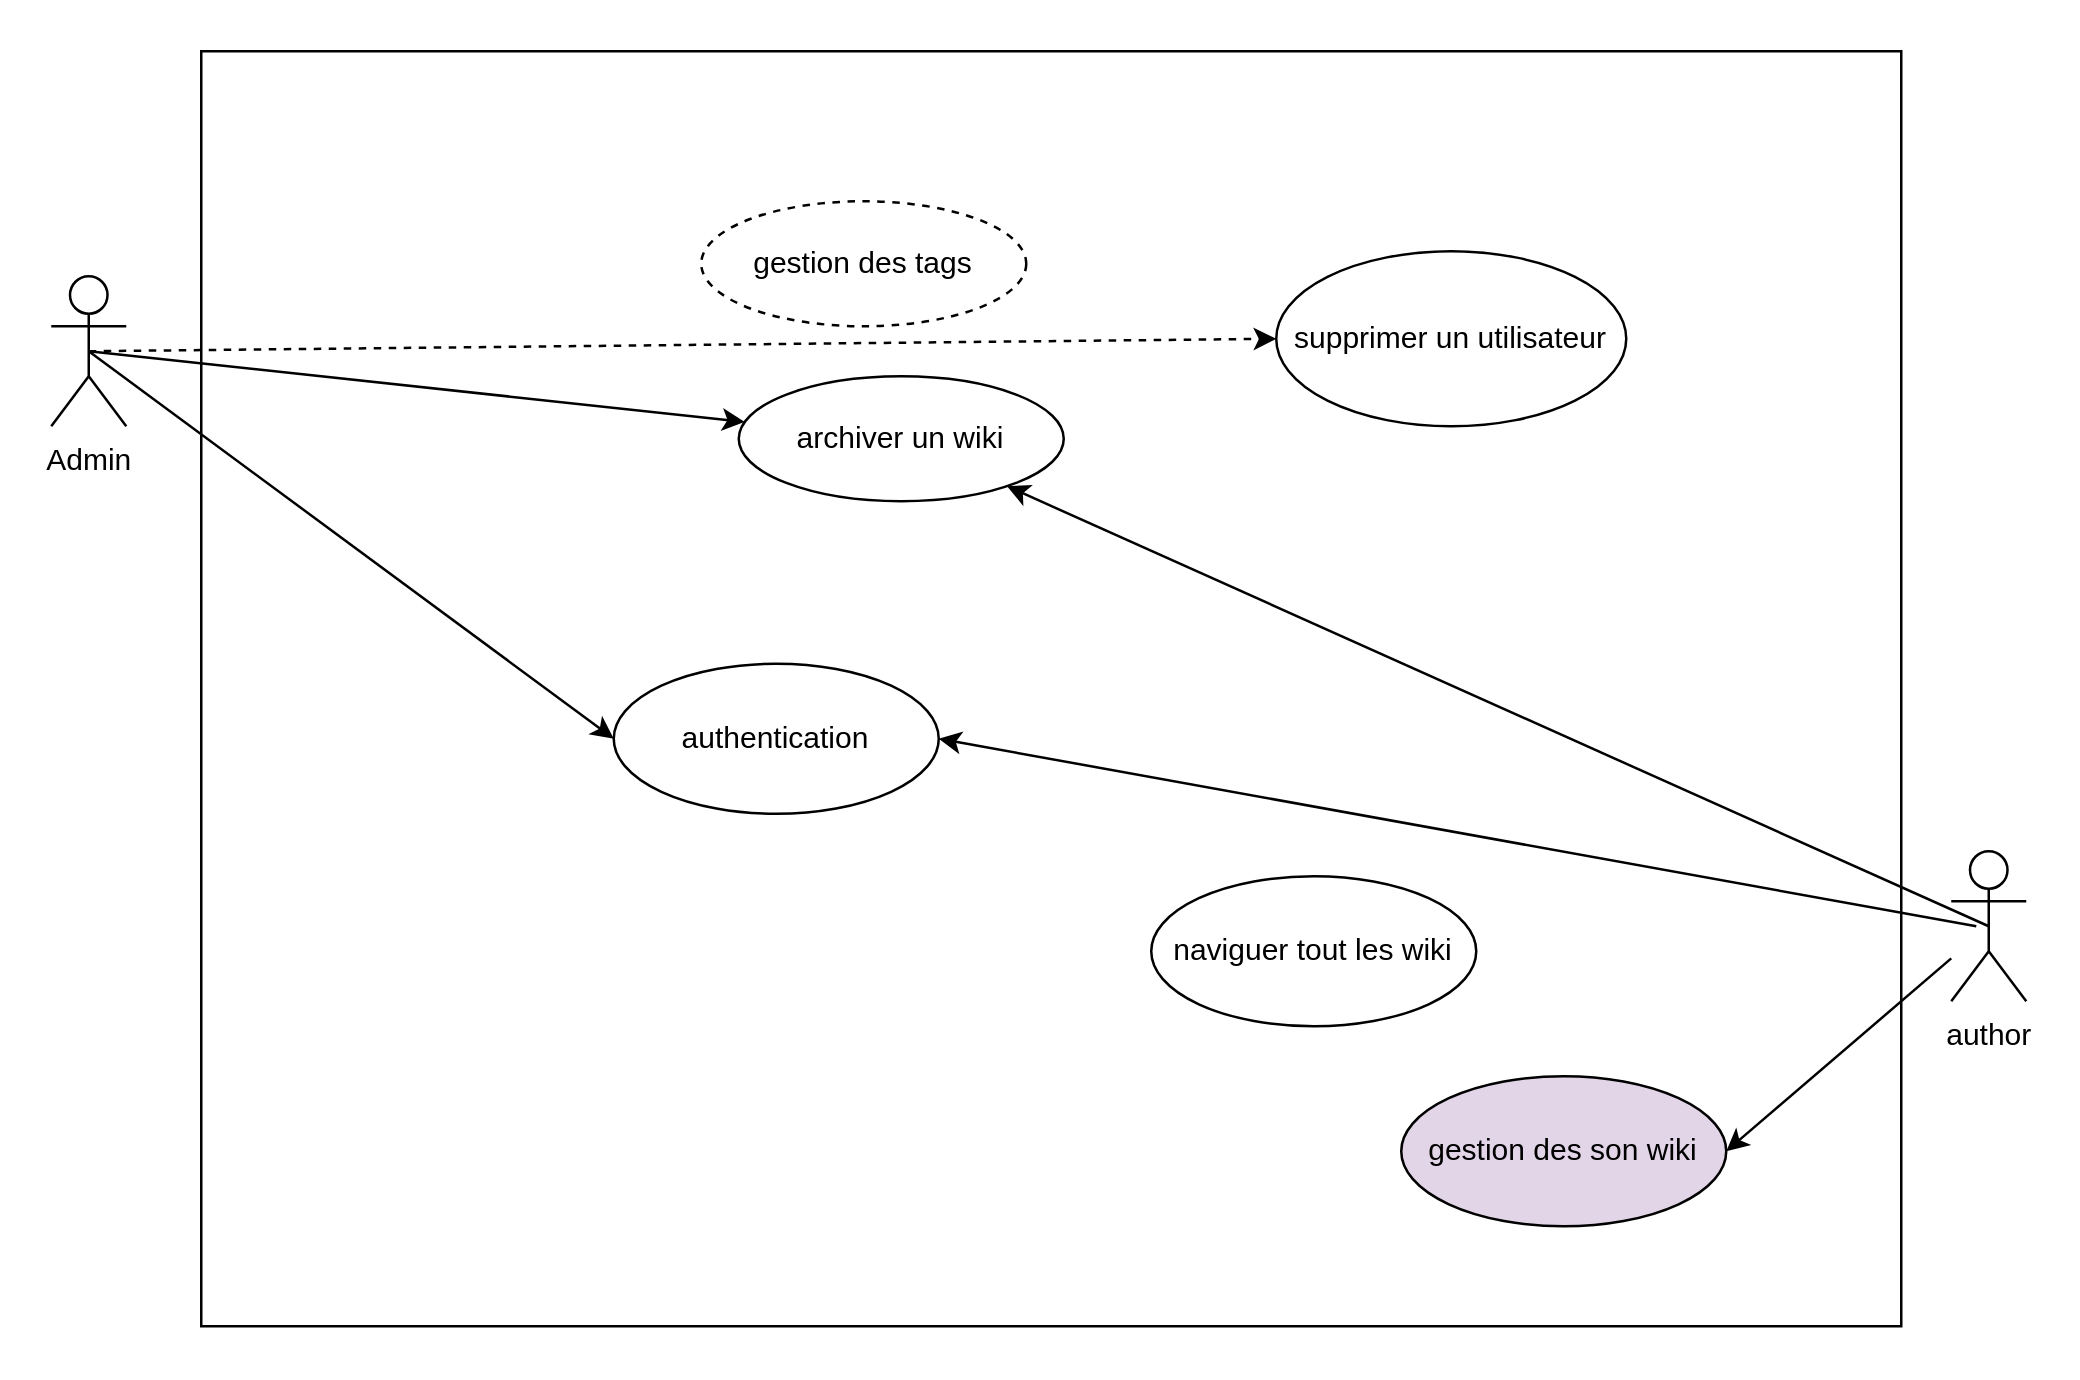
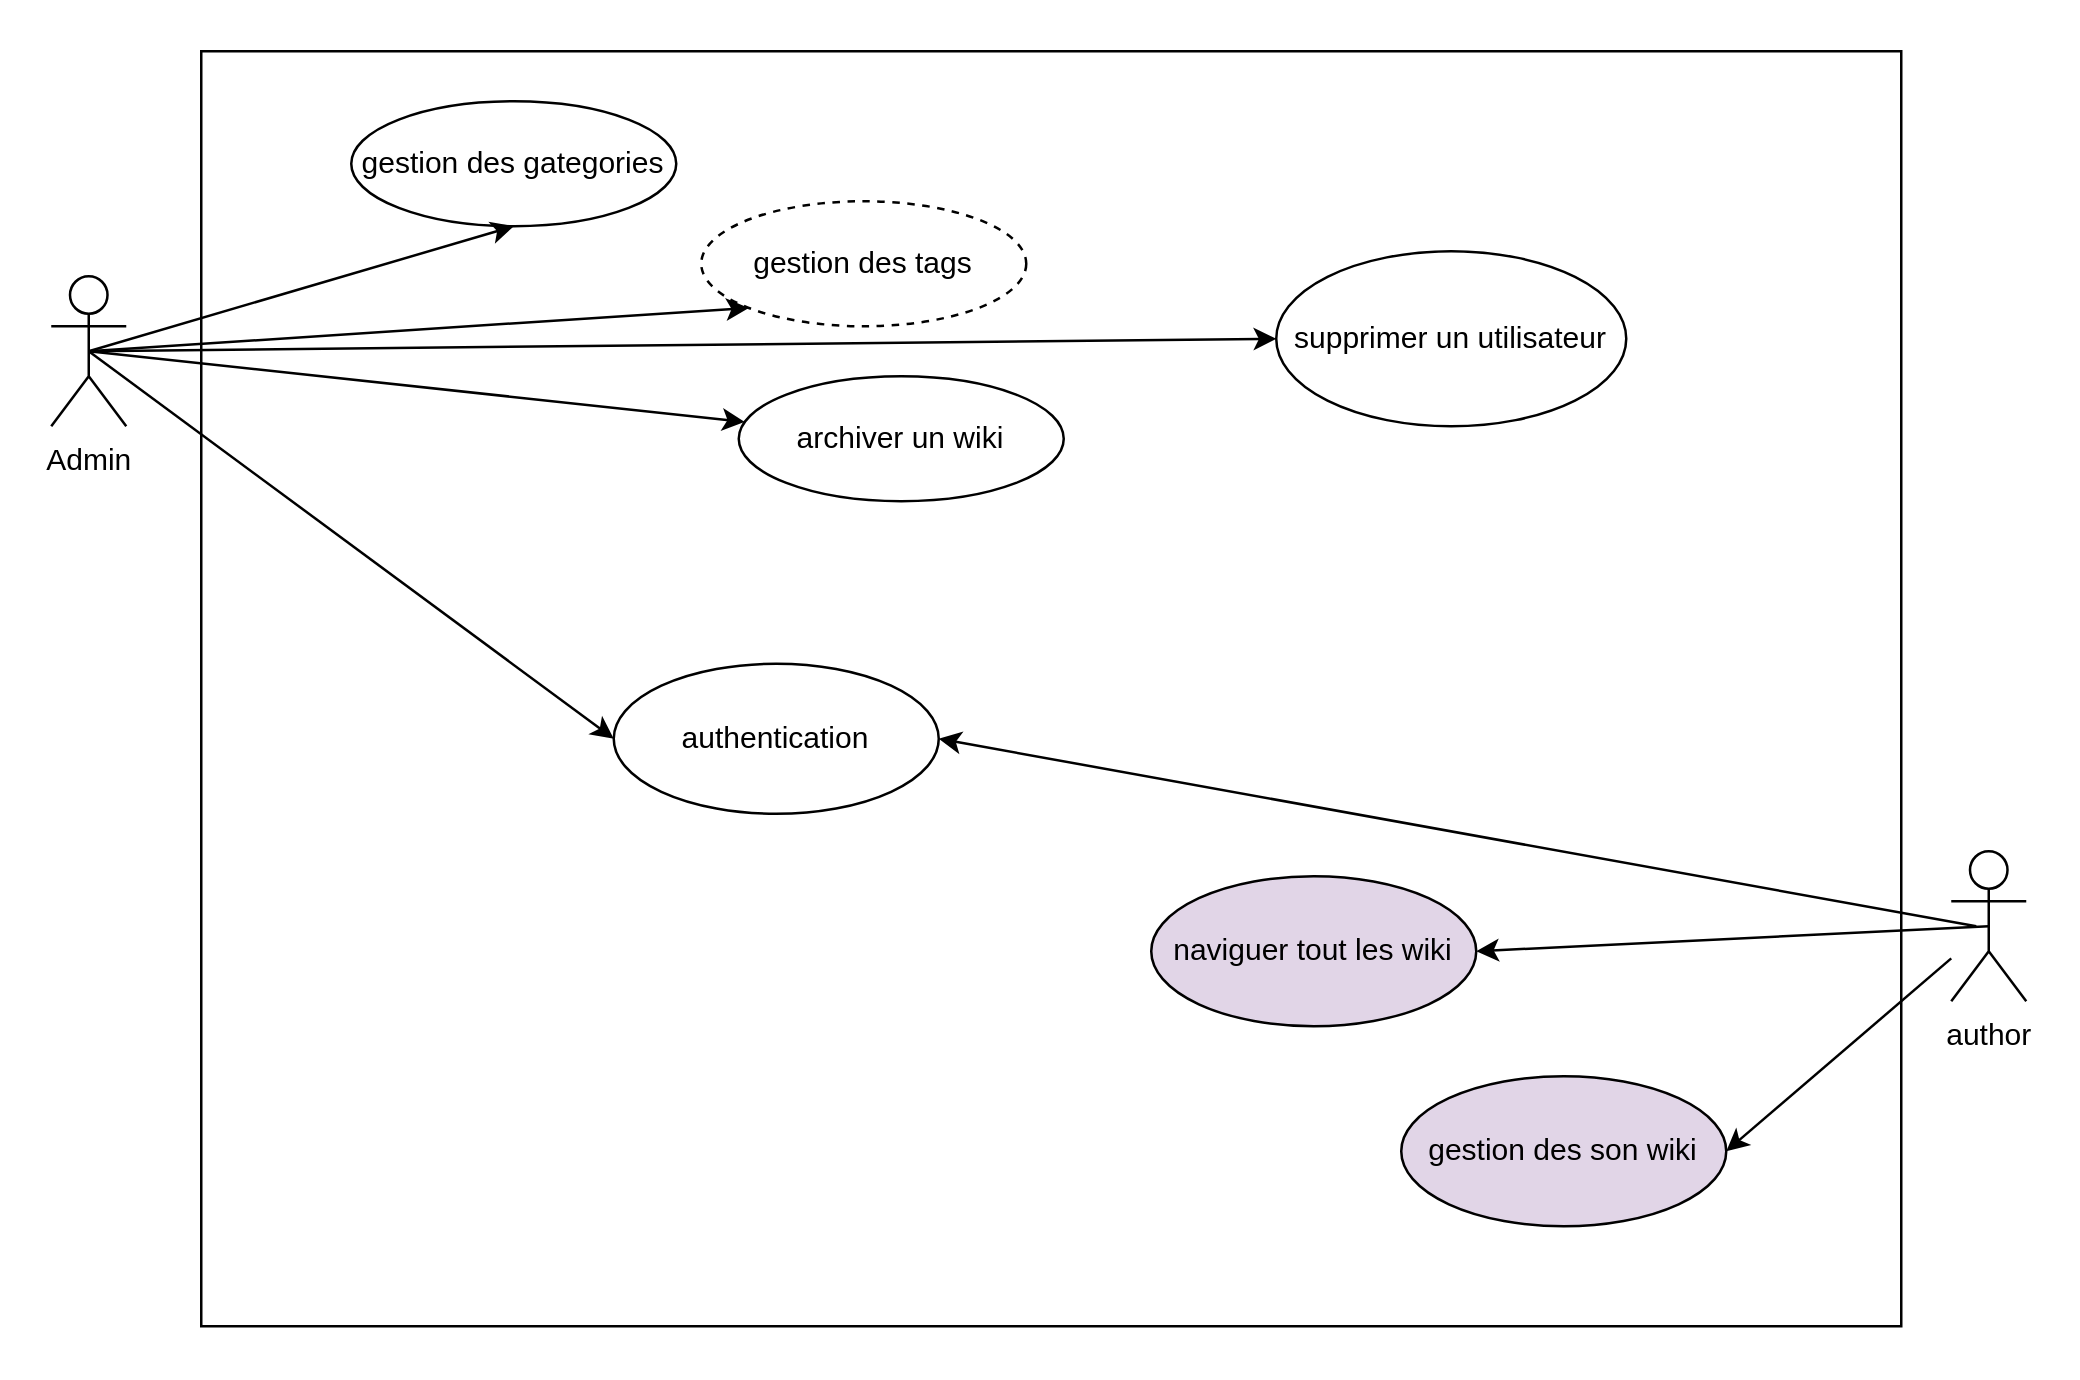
node "gestion des gategories": added
edge "Admin" -> "gestion des gategories": added
edge "Admin" -> "gestion des tags": added
edge "Admin" -> "supprimer un utilisateur": style dashed -> solid
edge "author" -> "archiver un wiki": now "author" -> "naviguer tout les wiki"
node "naviguer tout les wiki": fillcolor #ffffff -> #e1d5e7
